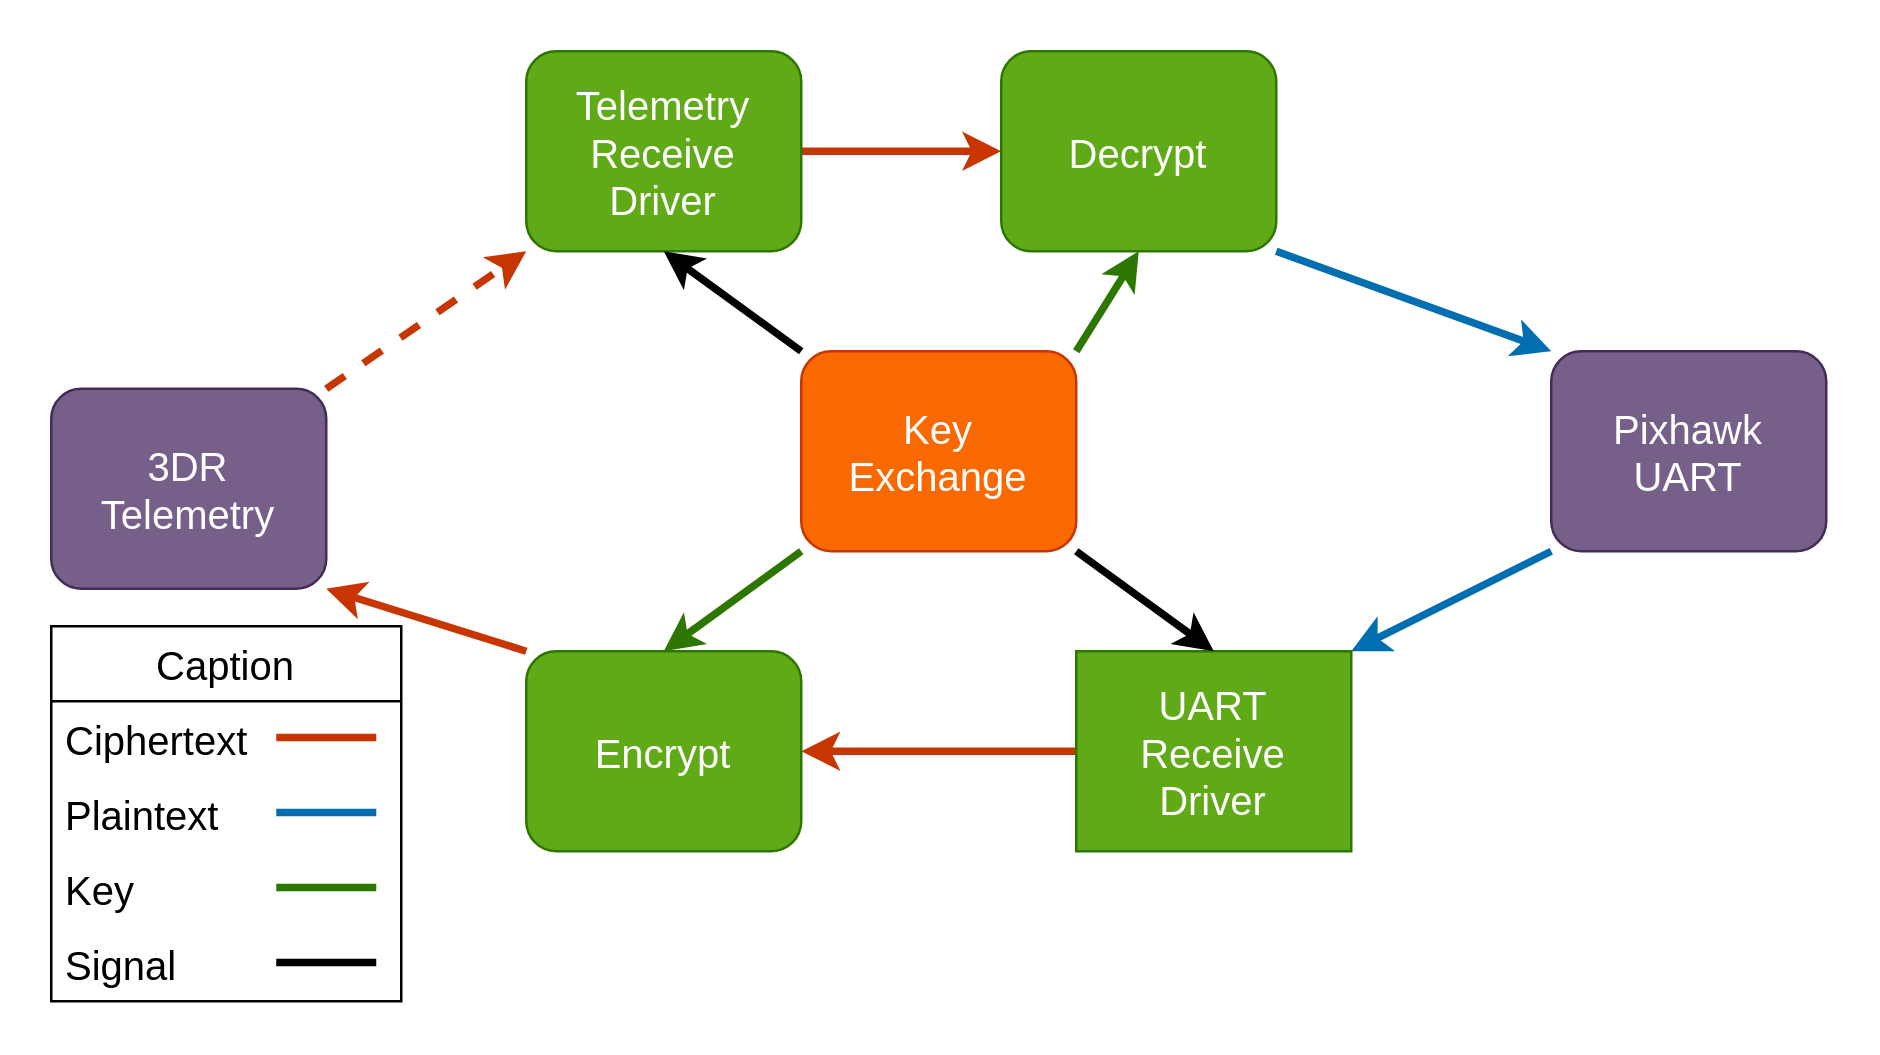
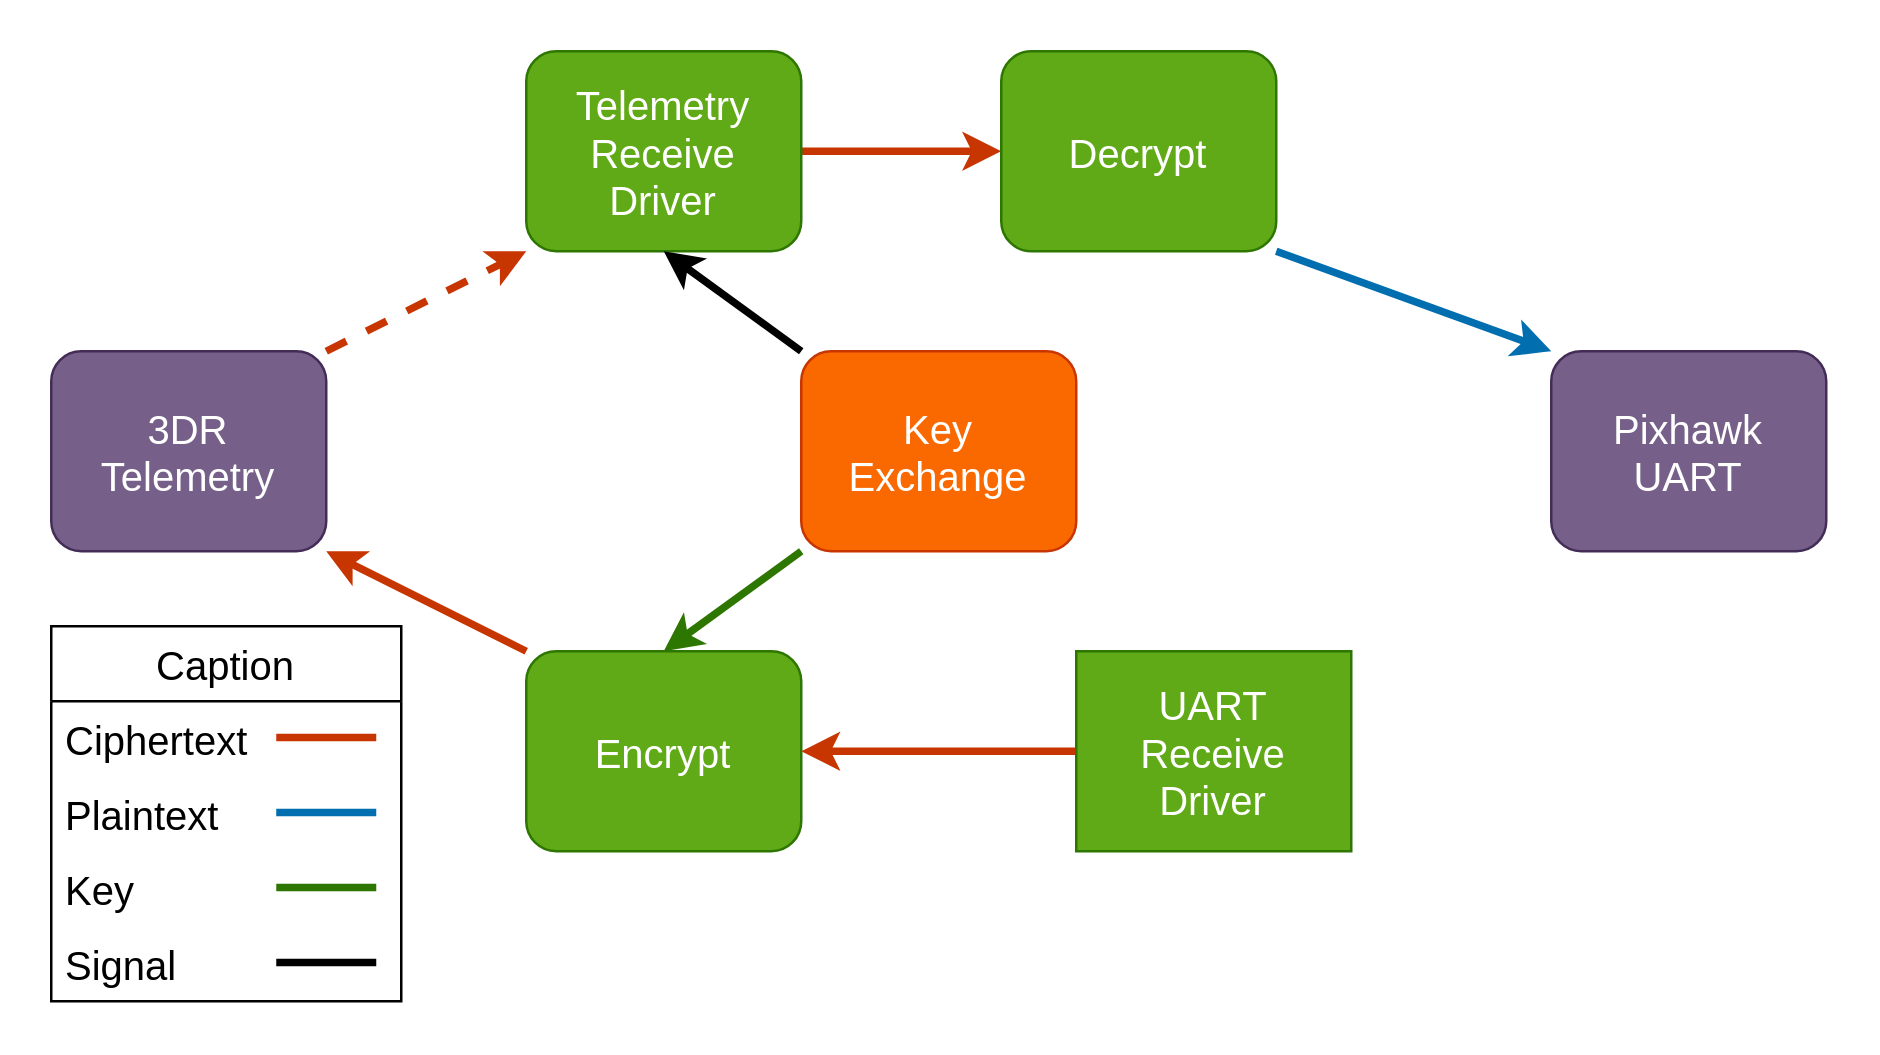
edge "Key Exchange" -> "Decrypt": removed
node "3DR Telemetry": moved (189, 489) -> (189, 451)
edge "Key Exchange" -> "UART Receive Driver": removed
edge "Pixhawk UART" -> "UART Receive Driver": removed
